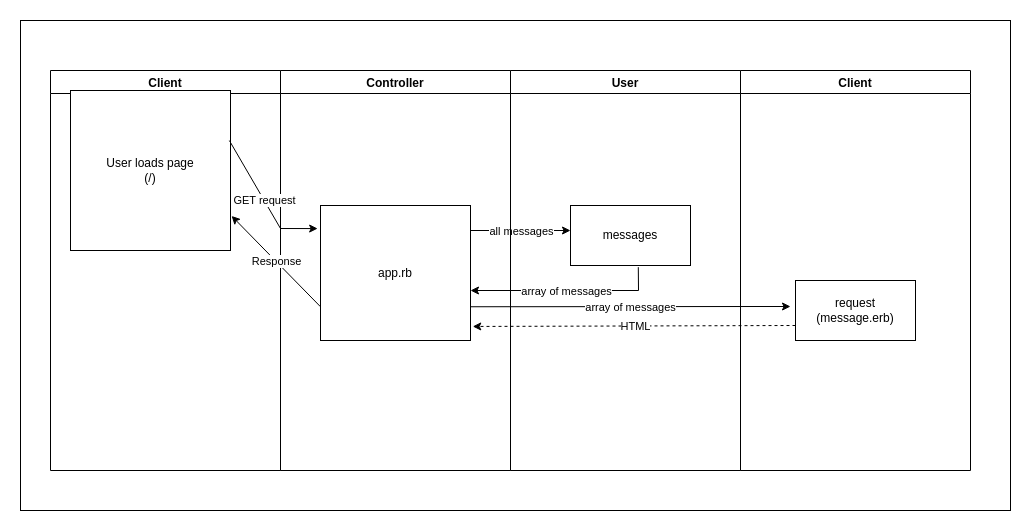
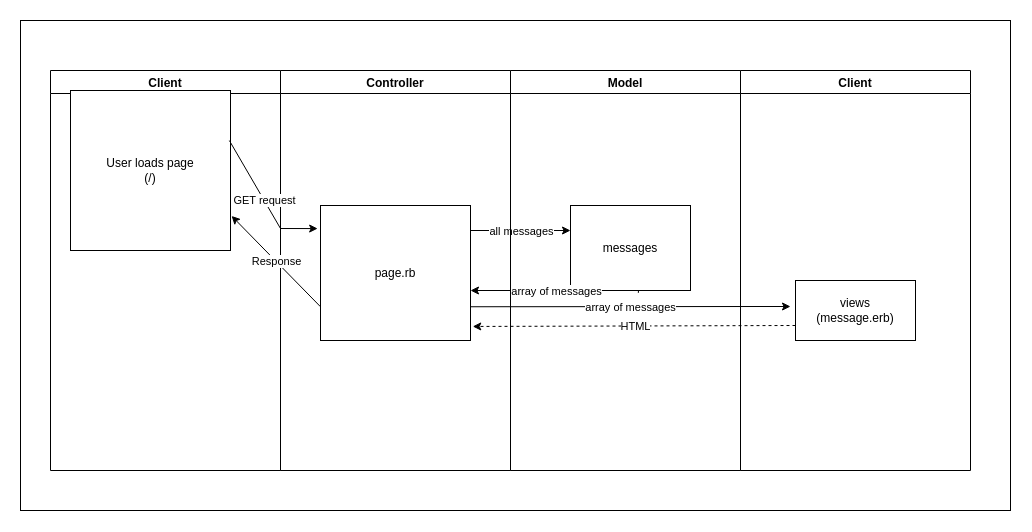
node "User": label "User" -> "Model"
node "messages": size 120x60 -> 120x85
node "app.rb": label "app.rb" -> "page.rb"
node "request (message.erb)": label "request (message.erb)" -> "views (message.erb)"
